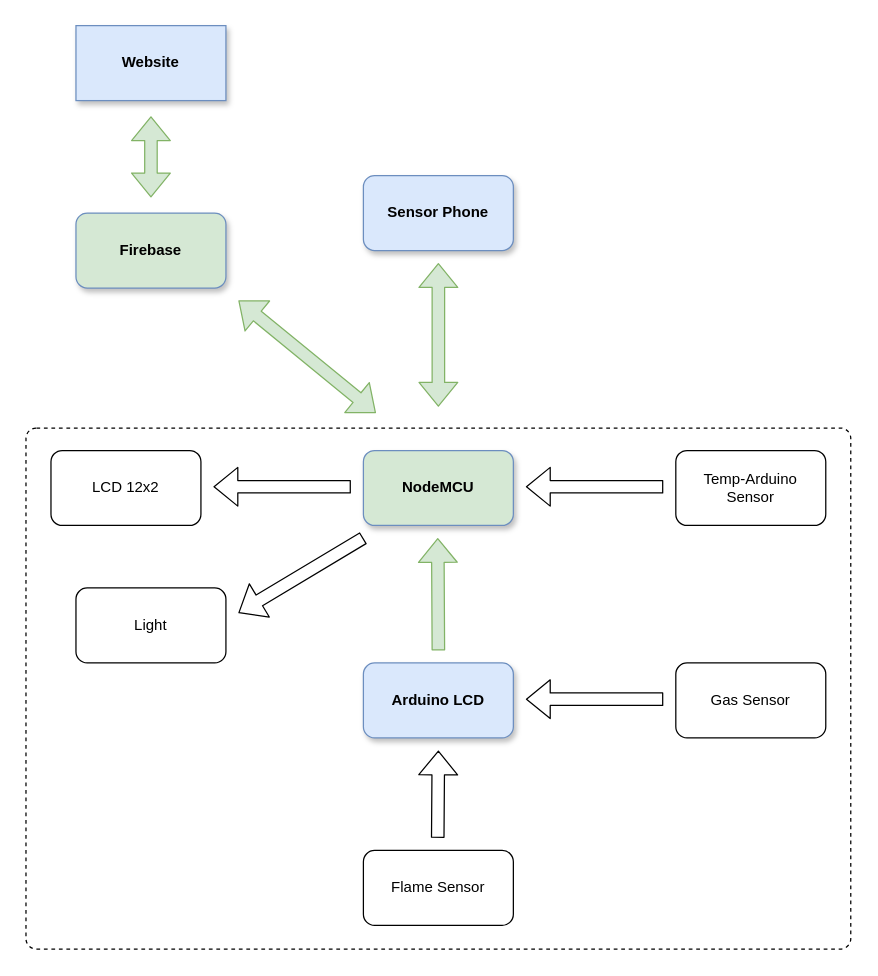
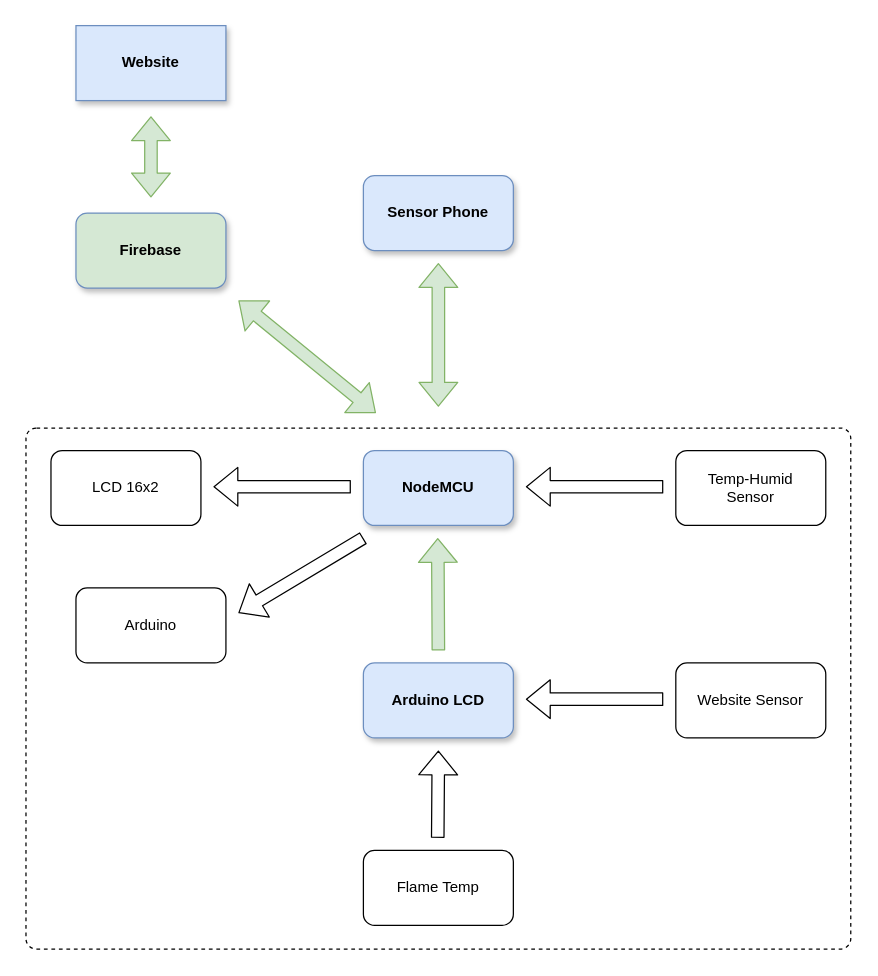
node "LCD 12x2": label "LCD 12x2" -> "LCD 16x2"
node "NodeMCU": fillcolor #d5e8d4 -> #dae8fc
node "Temp-Arduino Sensor": label "Temp-Arduino Sensor" -> "Temp-Humid Sensor"
node "Light": label "Light" -> "Arduino"
node "Gas Sensor": label "Gas Sensor" -> "Website Sensor"
node "Flame Sensor": label "Flame Sensor" -> "Flame Temp"
